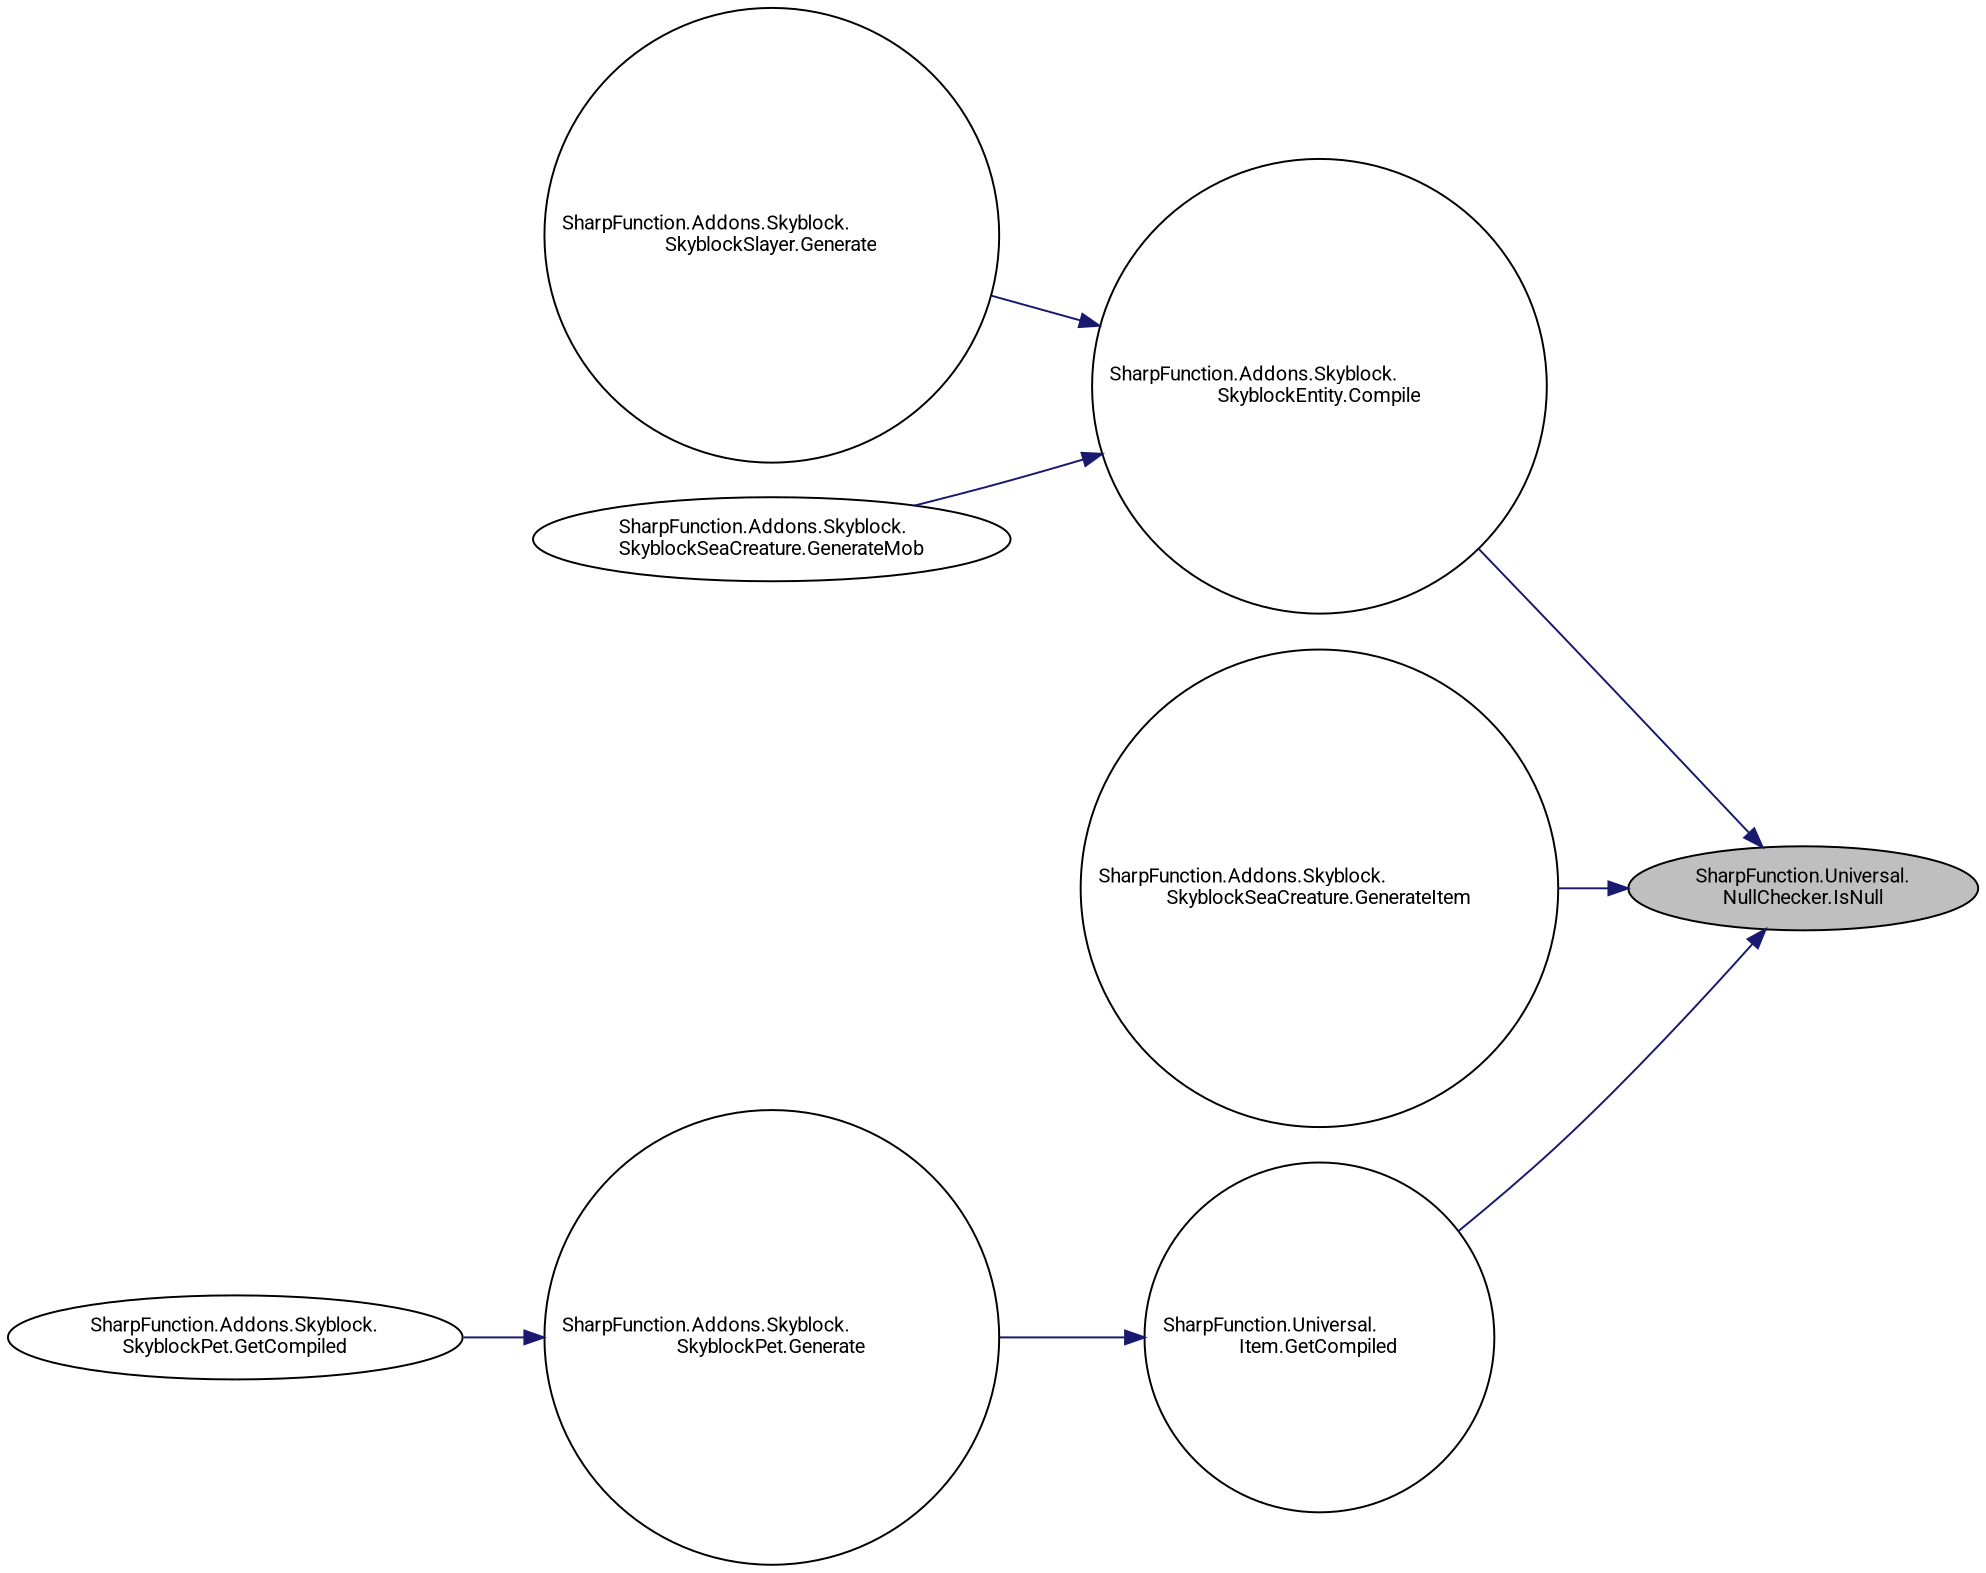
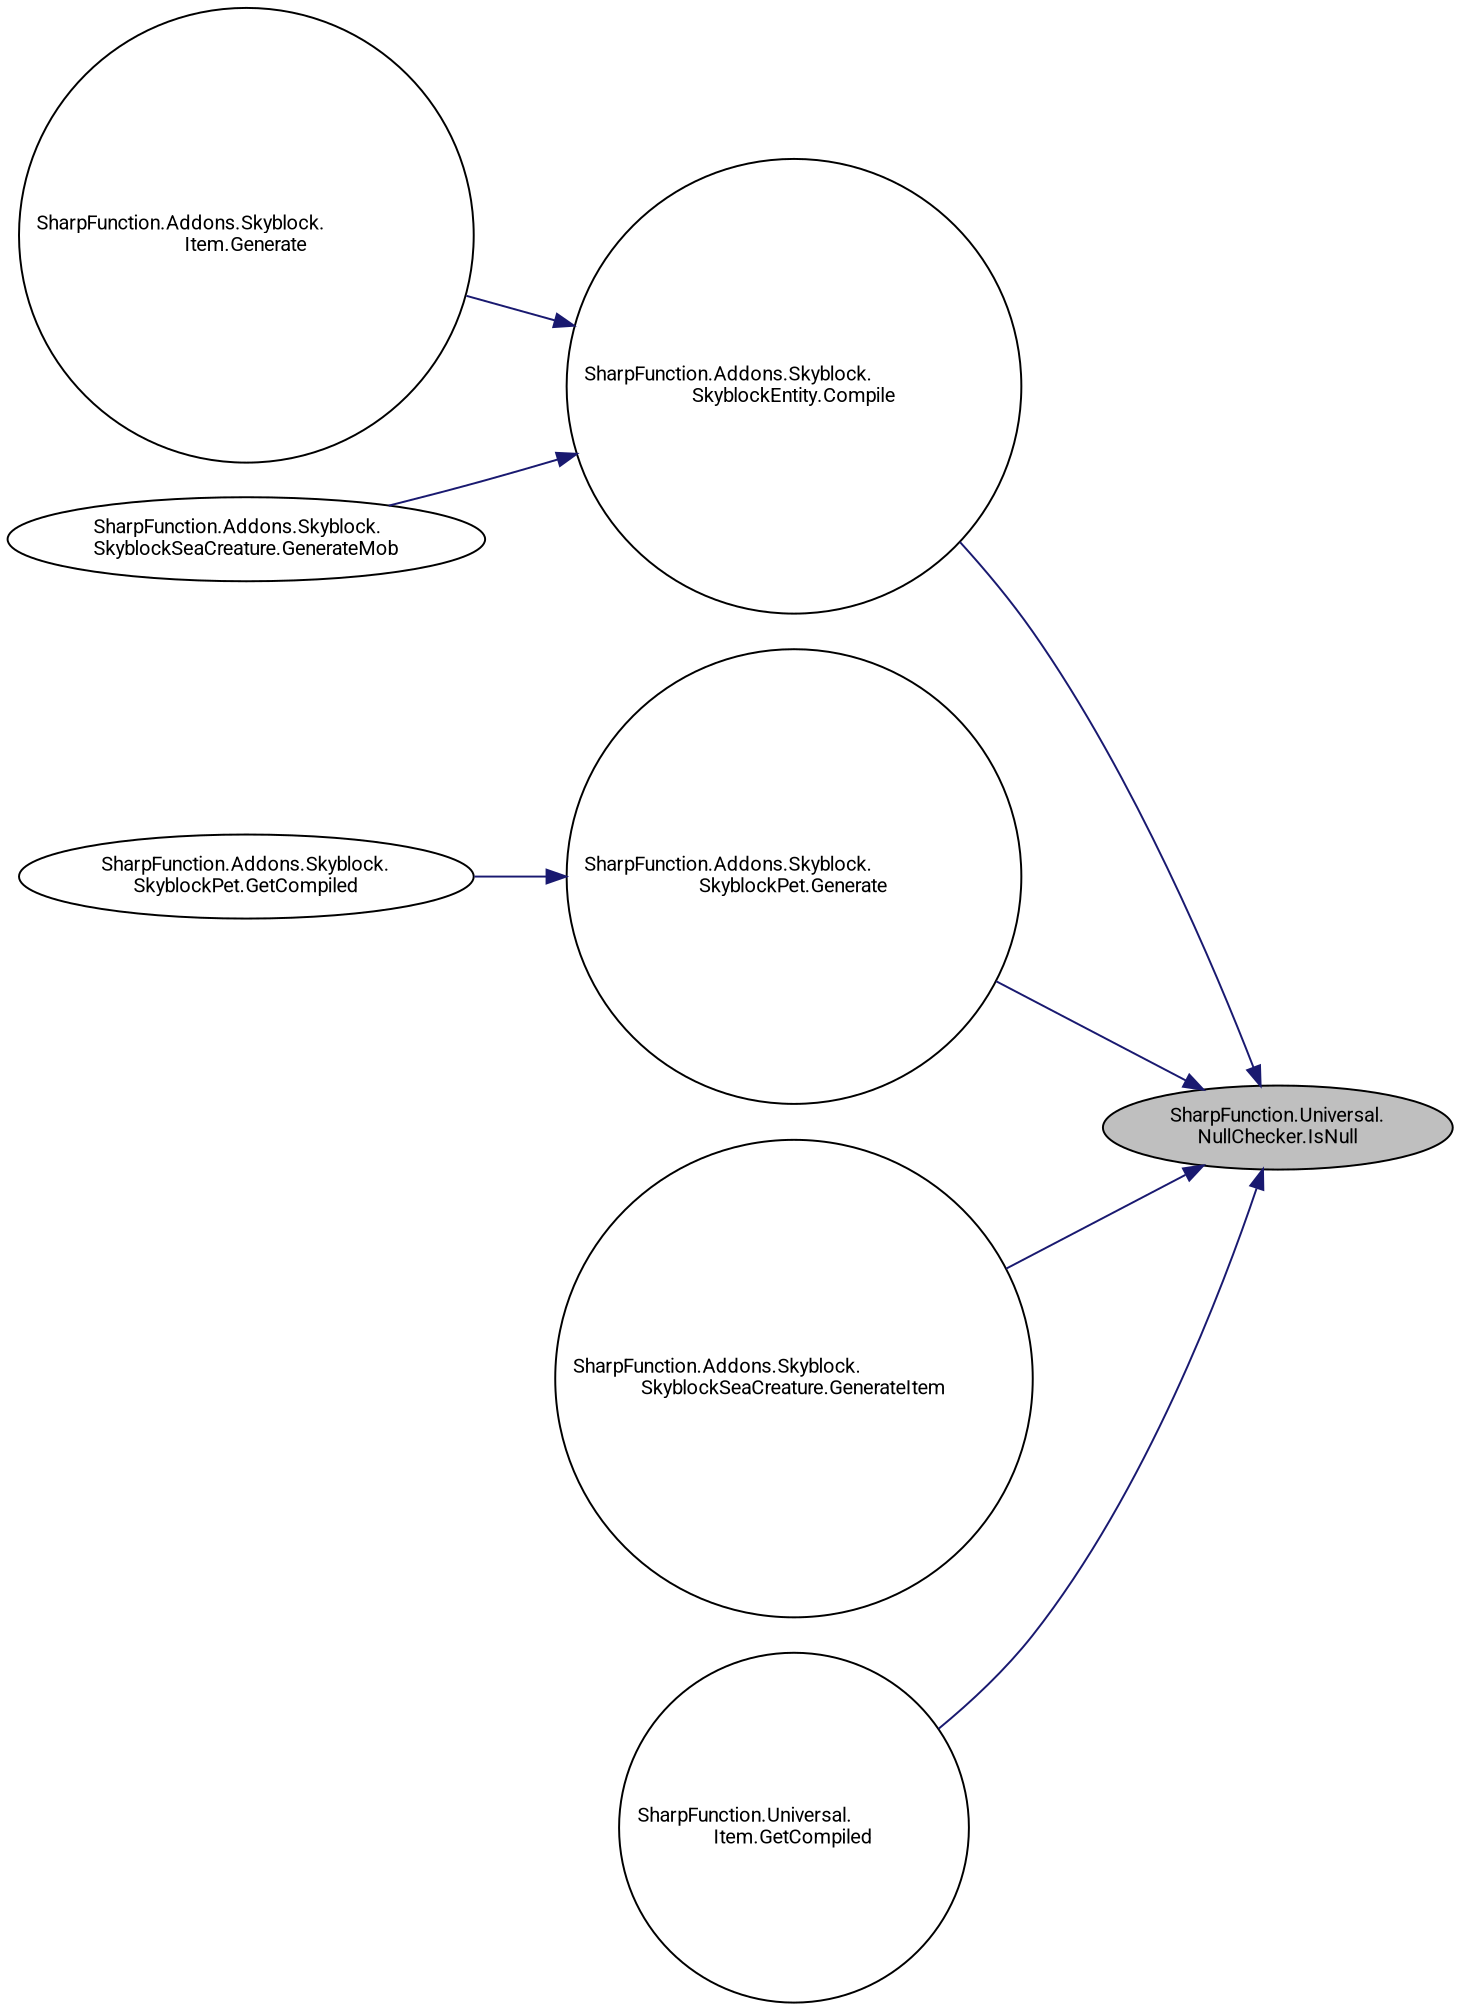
node "SharpFunction.Addons.Skyblock. SkyblockSlayer.Generate": label "SharpFunction.Addons.Skyblock. SkyblockSlayer.Generate" -> "SharpFunction.Addons.Skyblock. Item.Generate"
edge "SharpFunction.Addons.Skyblock. SkyblockPet.Generate" -> "SharpFunction.Universal. Item.GetCompiled": now "SharpFunction.Addons.Skyblock. SkyblockPet.Generate" -> "SharpFunction.Universal. NullChecker.IsNull"
